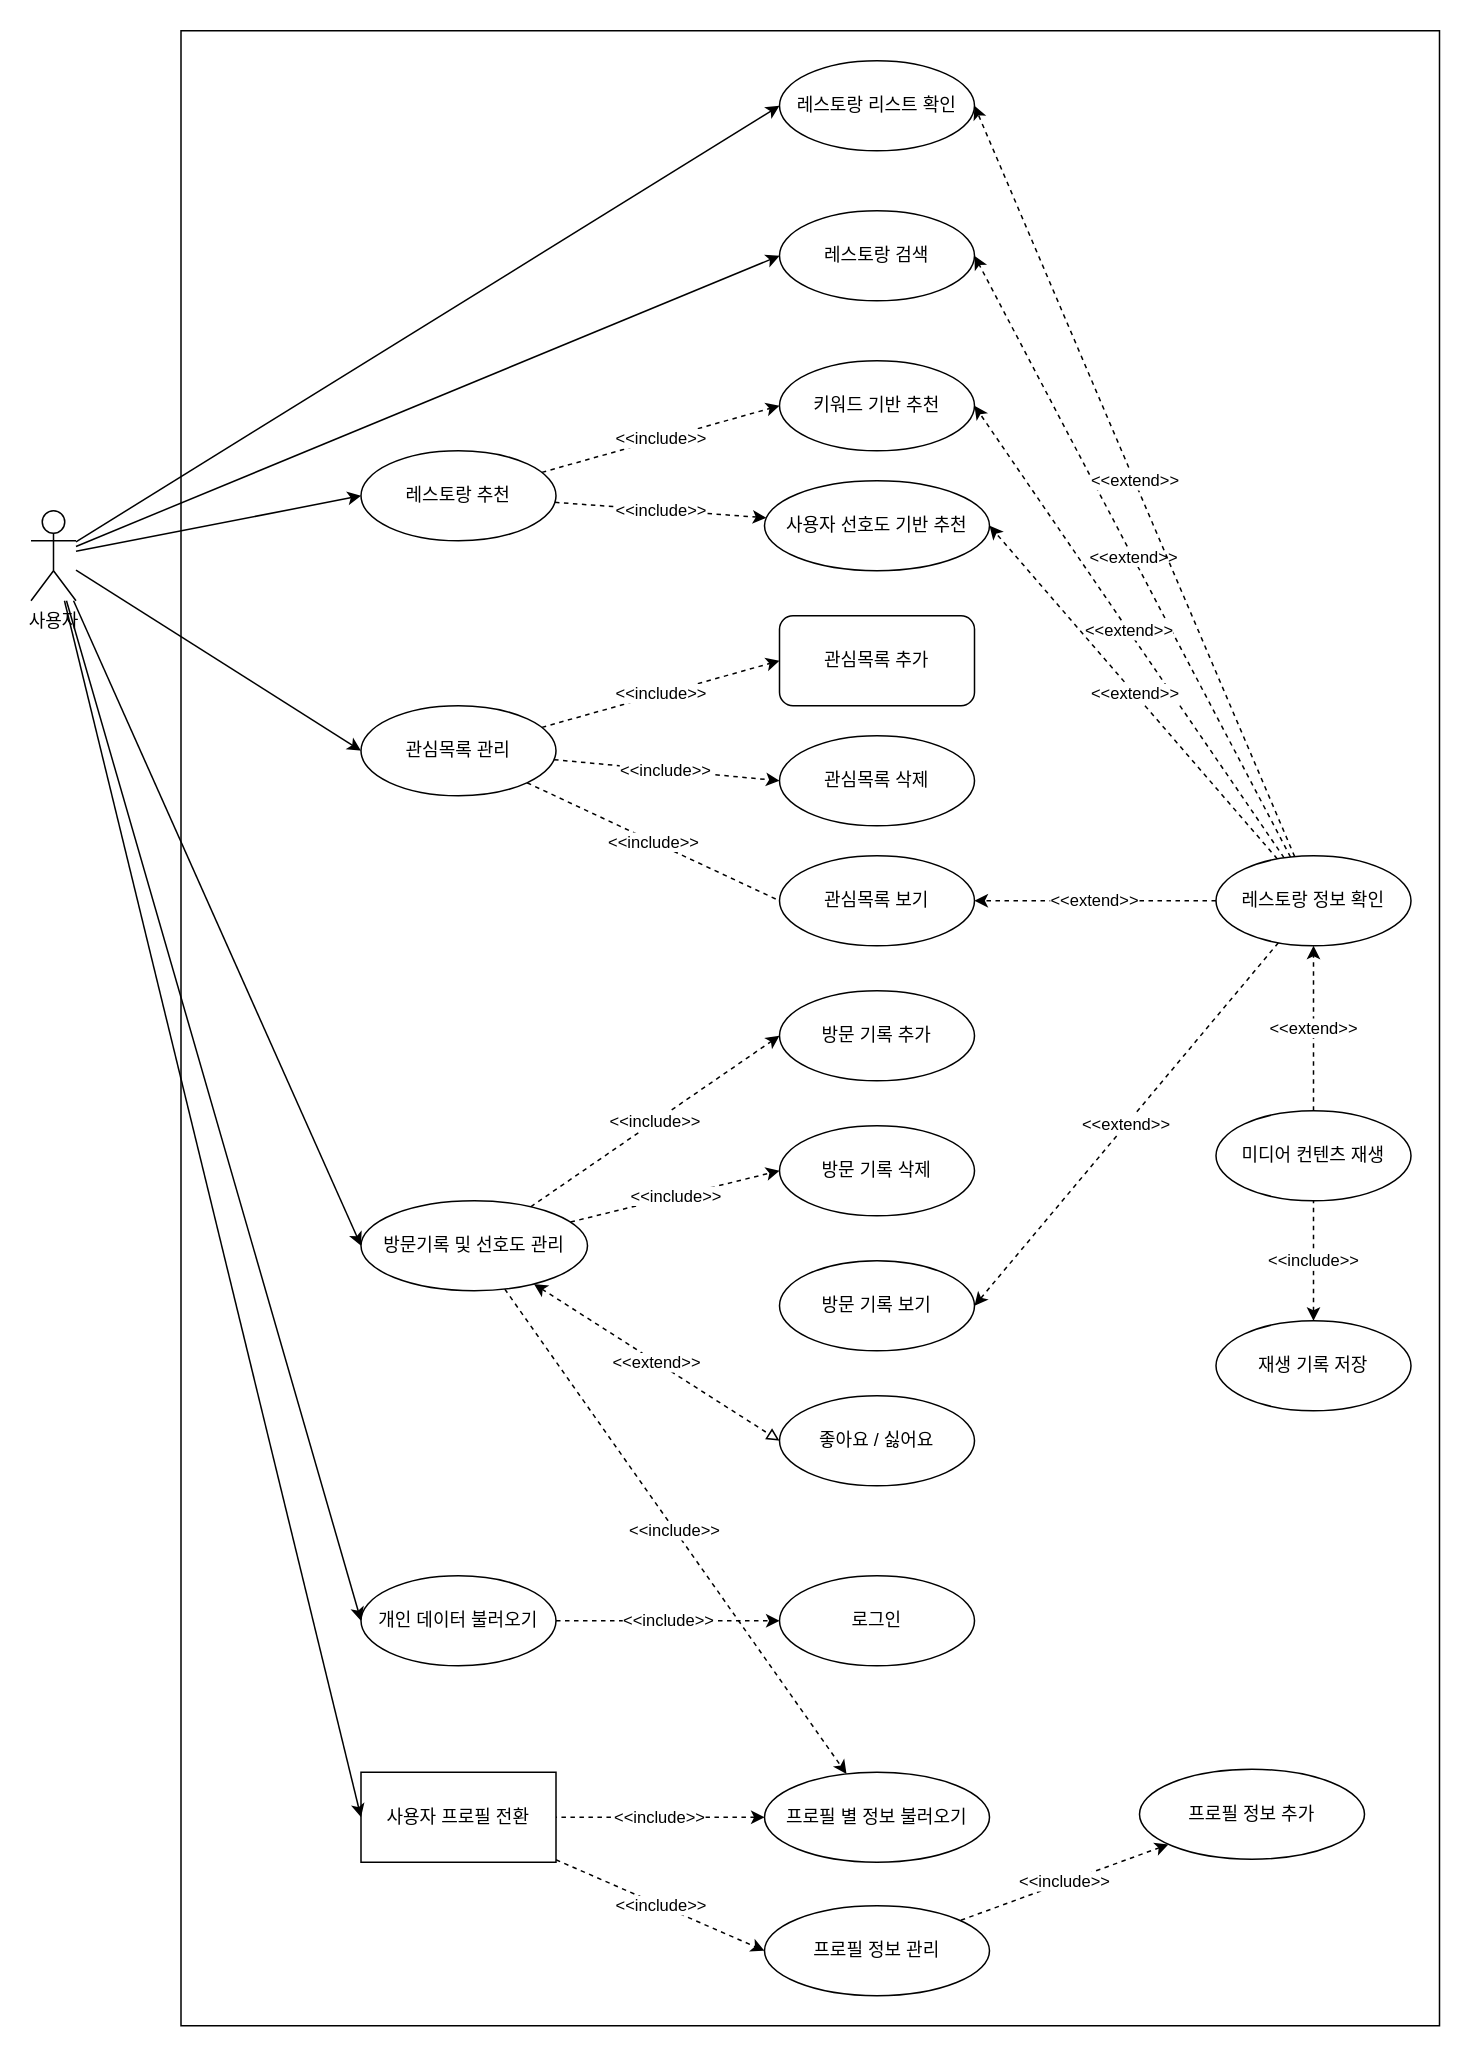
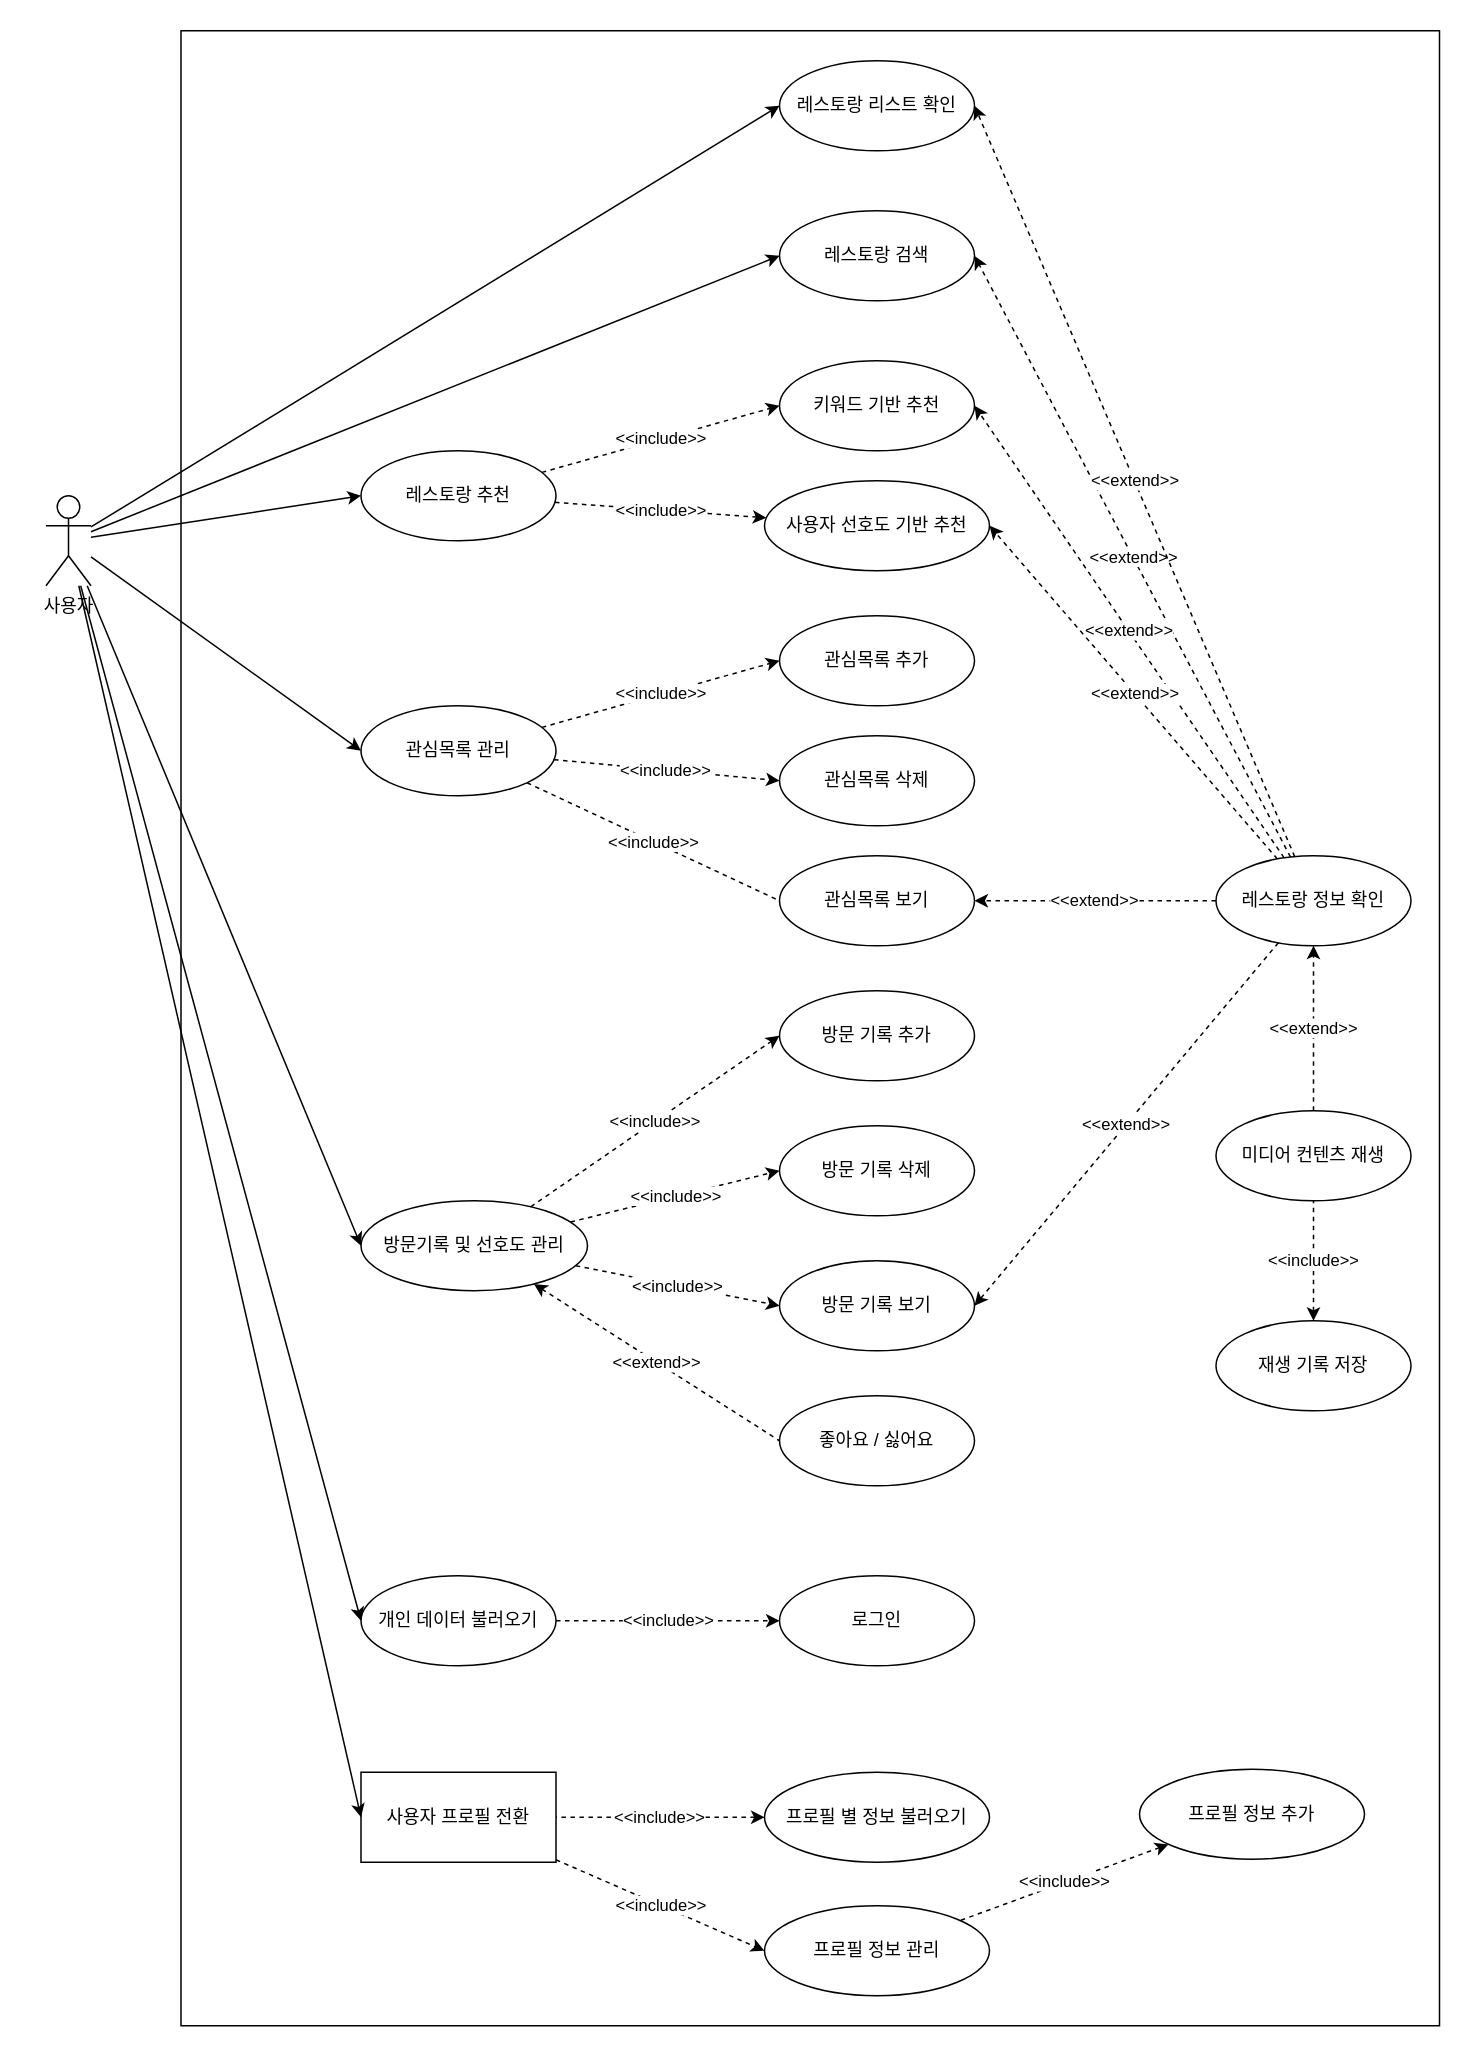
node "사용자": moved (53, 556) -> (68, 541)
node "관심목록 추가": shape rounded rectangle -> ellipse
edge "방문기록 및 선호도 관리" -- "좋아요 / 싫어요": arrowhead block -> none
edge "방문기록 및 선호도 관리" -> "프로필 별 정보 불러오기": now "방문기록 및 선호도 관리" -> "방문 기록 보기"
